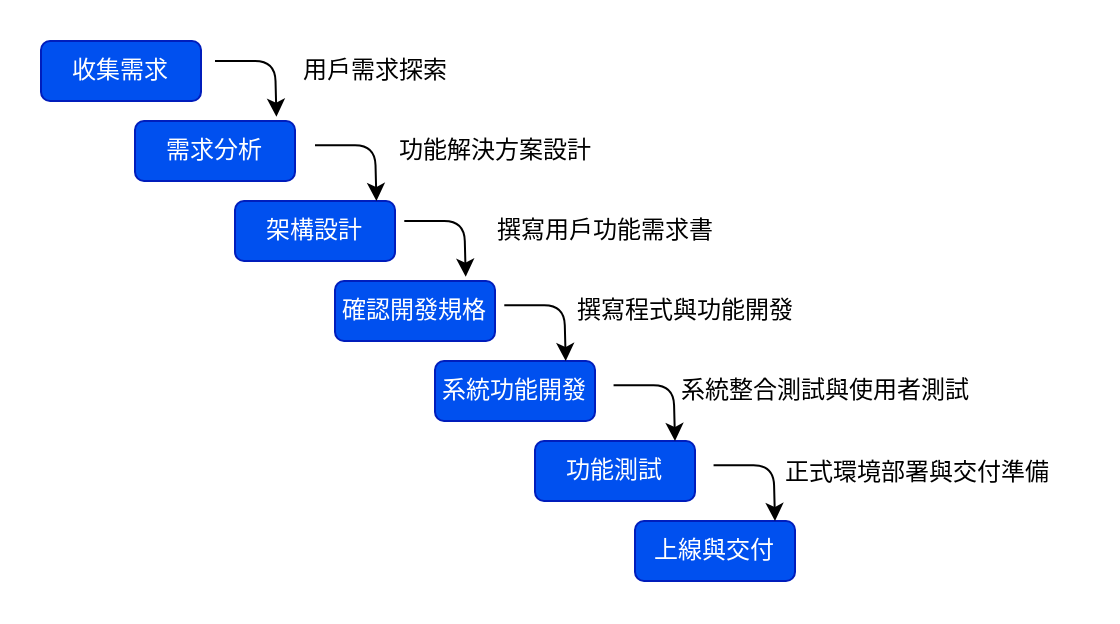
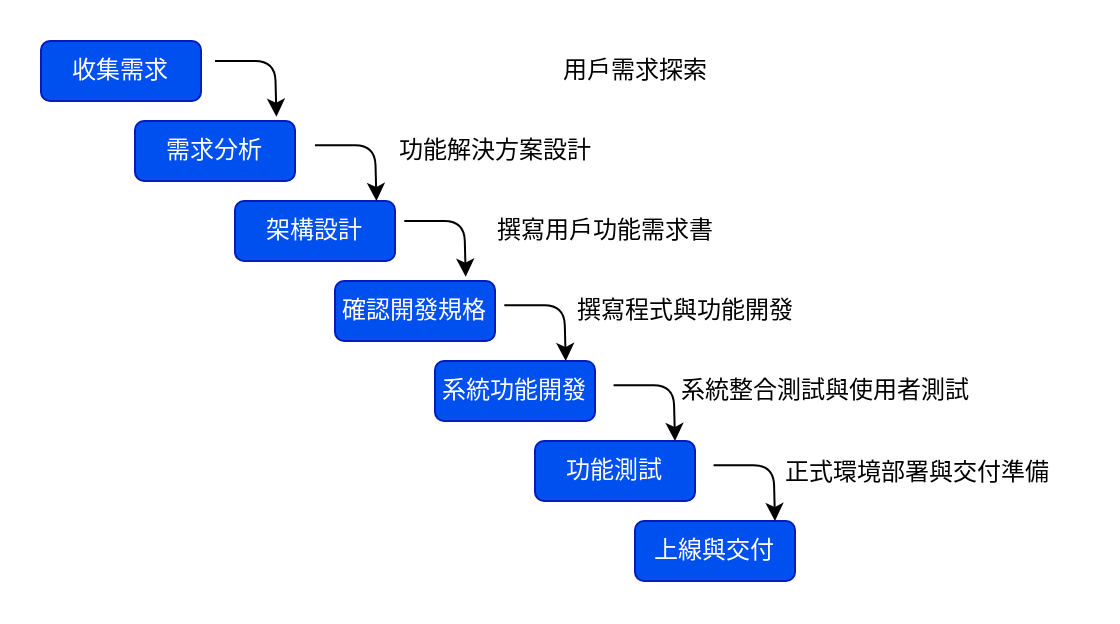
node "用戶需求探索": moved (375, 71) -> (635, 71)
